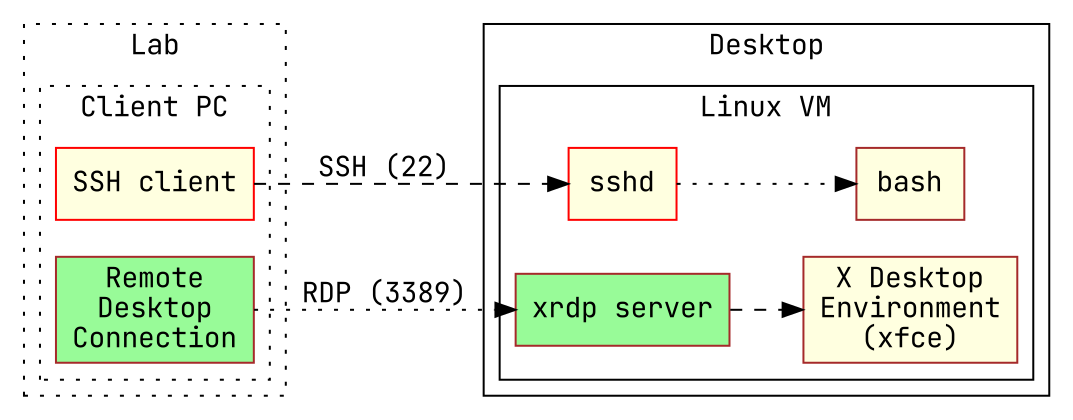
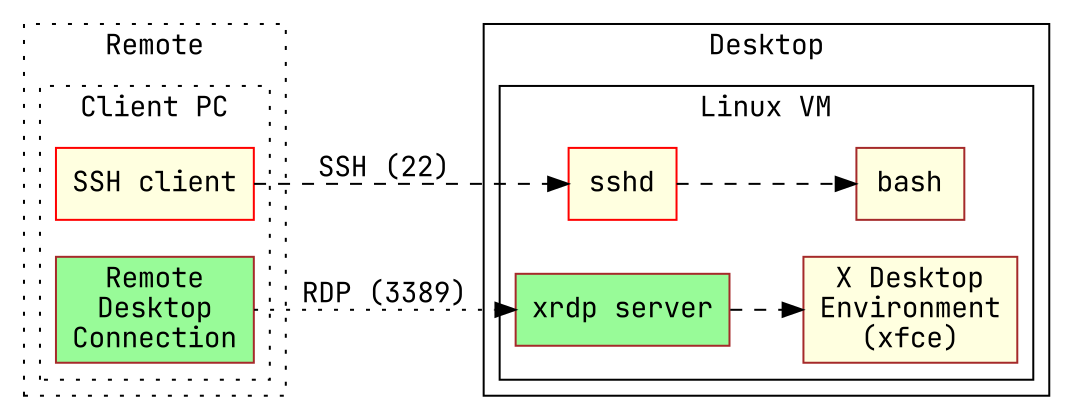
cluster "Lab": label "Lab" -> "Remote"
edge "sshd" -> "bash": style dotted -> dashed
